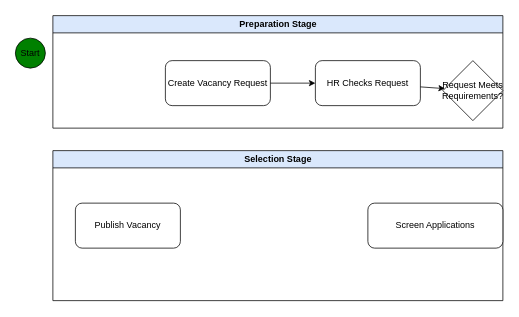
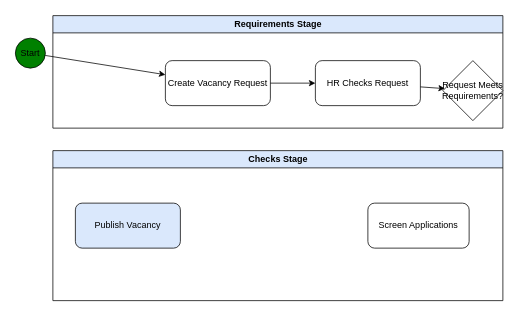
node "Preparation Stage": label "Preparation Stage" -> "Requirements Stage"
edge "Start" -> "Create Vacancy Request": added
node "Selection Stage": label "Selection Stage" -> "Checks Stage"
node "Publish Vacancy": fillcolor #ffffff -> #dae8fc
node "Screen Applications": size 135x45 -> 101x45
